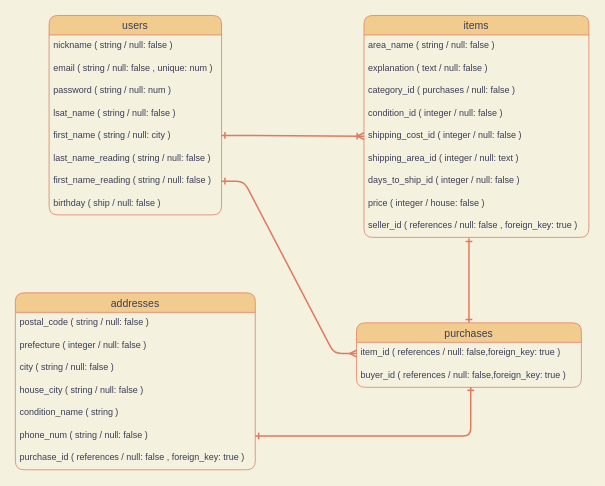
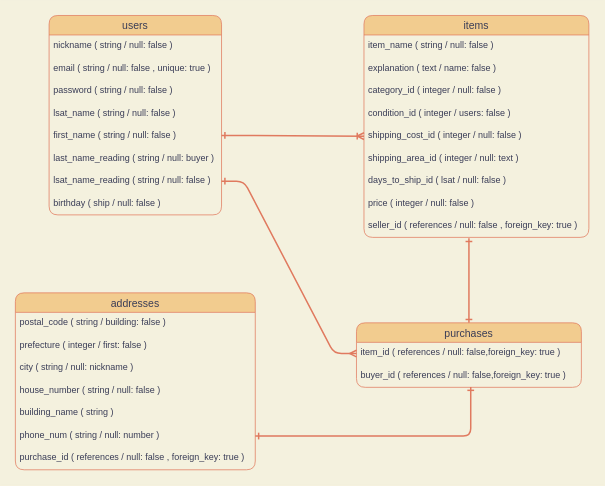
node "area_name ( string / null: false )": label "area_name ( string / null: false )" -> "item_name ( string / null: false )"
node "email ( string / null: false , unique: num )": label "email ( string / null: false , unique: num )" -> "email ( string / null: false , unique: true )"
node "explanation ( text / null: false )": label "explanation ( text / null: false )" -> "explanation ( text / name: false )"
node "password ( string / null: num )": label "password ( string / null: num )" -> "password ( string / null: false )"
node "category_id ( purchases / null: false )": label "category_id ( purchases / null: false )" -> "category_id ( integer / null: false )"
node "condition_id ( integer / null: false )": label "condition_id ( integer / null: false )" -> "condition_id ( integer / users: false )"
node "first_name ( string / null: city )": label "first_name ( string / null: city )" -> "first_name ( string / null: false )"
node "last_name_reading ( string / null: false )": label "last_name_reading ( string / null: false )" -> "last_name_reading ( string / null: buyer )"
node "first_name_reading ( string / null: false )": label "first_name_reading ( string / null: false )" -> "lsat_name_reading ( string / null: false )"
node "days_to_ship_id ( integer / null: false )": label "days_to_ship_id ( integer / null: false )" -> "days_to_ship_id ( lsat / null: false )"
node "price ( integer / house: false )": label "price ( integer / house: false )" -> "price ( integer / null: false )"
node "postal_code ( string / null: false )": label "postal_code ( string / null: false )" -> "postal_code ( string / building: false )"
node "prefecture ( integer / null: false )": label "prefecture ( integer / null: false )" -> "prefecture ( integer / first: false )"
node "city ( string / null: false )": label "city ( string / null: false )" -> "city ( string / null: nickname )"
node "house_city ( string / null: false )": label "house_city ( string / null: false )" -> "house_number ( string / null: false )"
node "condition_name ( string )": label "condition_name ( string )" -> "building_name ( string )"
node "phone_num ( string / null: false )": label "phone_num ( string / null: false )" -> "phone_num ( string / null: number )"
